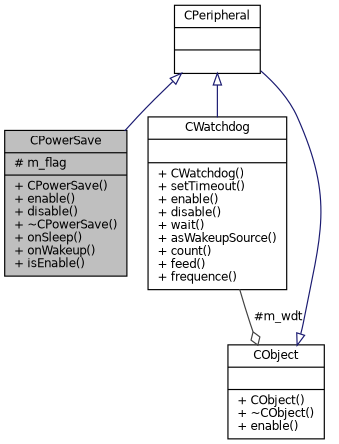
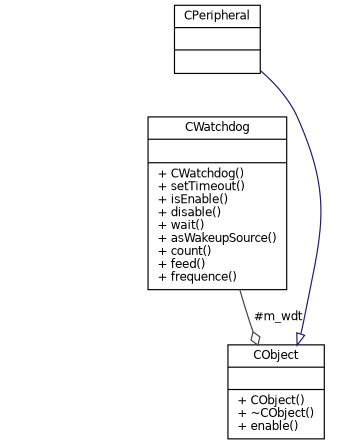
edge "CWatchdog" -> "CPeripheral": removed
node "CWatchdog": text "+ enable()" -> "+ isEnable()"
node "CPowerSave": removed
